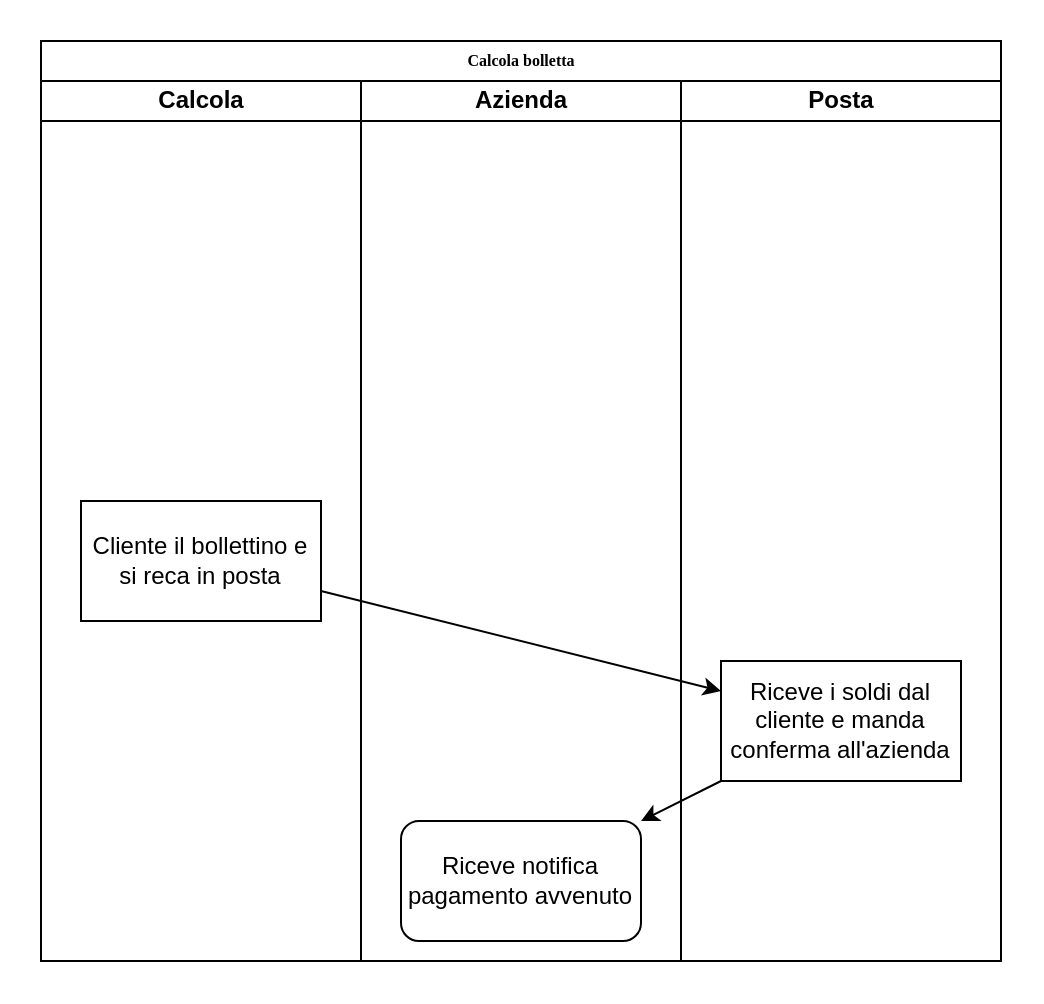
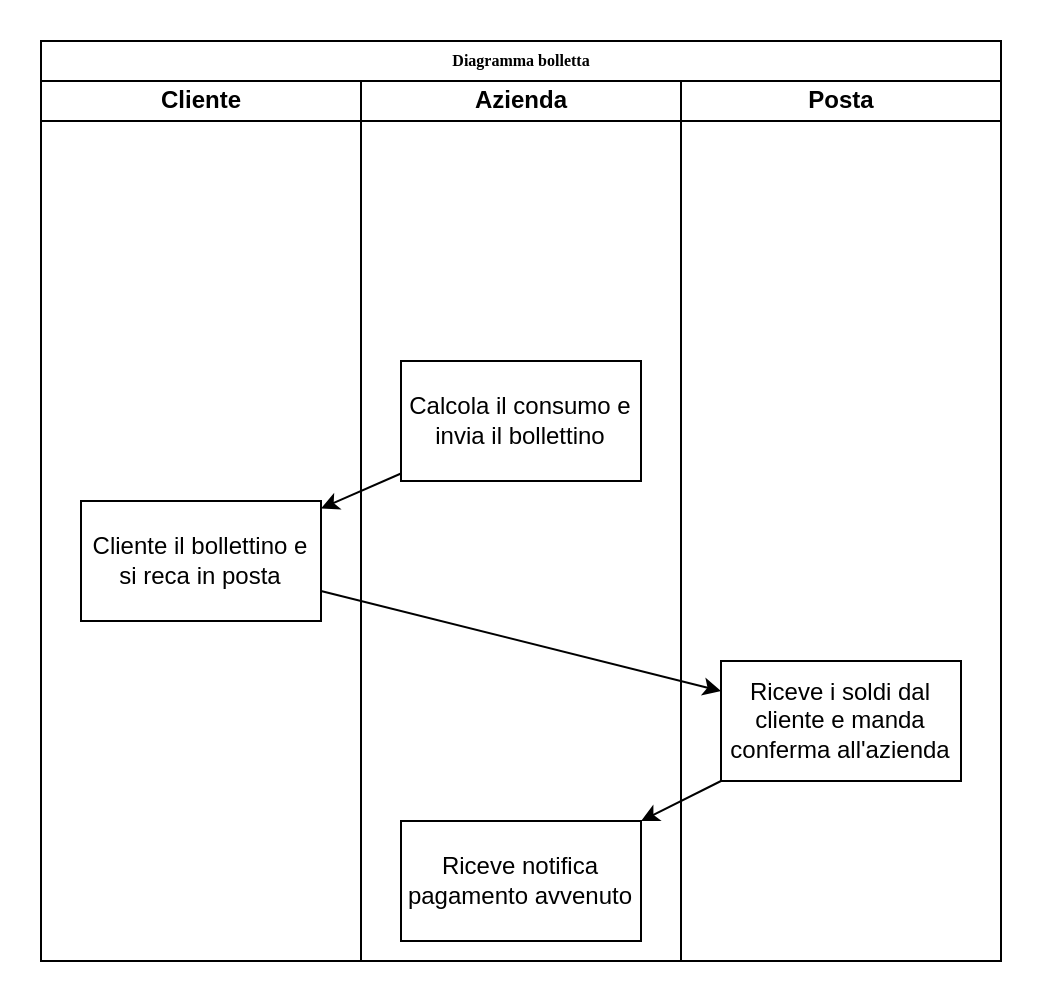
node "Calcola bolletta": label "Calcola bolletta" -> "Diagramma bolletta"
node "Calcola": label "Calcola" -> "Cliente"
node "Calcola il consumo e invia il bollettino": added
edge "Calcola il consumo e invia il bollettino" -> "Cliente il bollettino e si reca in posta": added
node "Riceve notifica pagamento avvenuto": shape rounded rectangle -> rectangle
